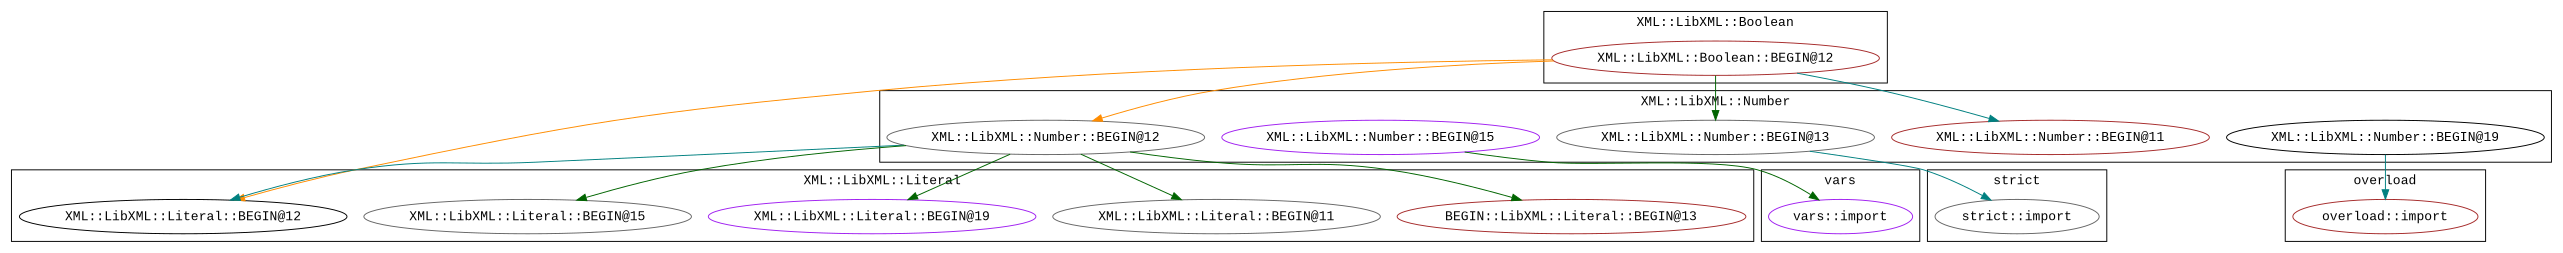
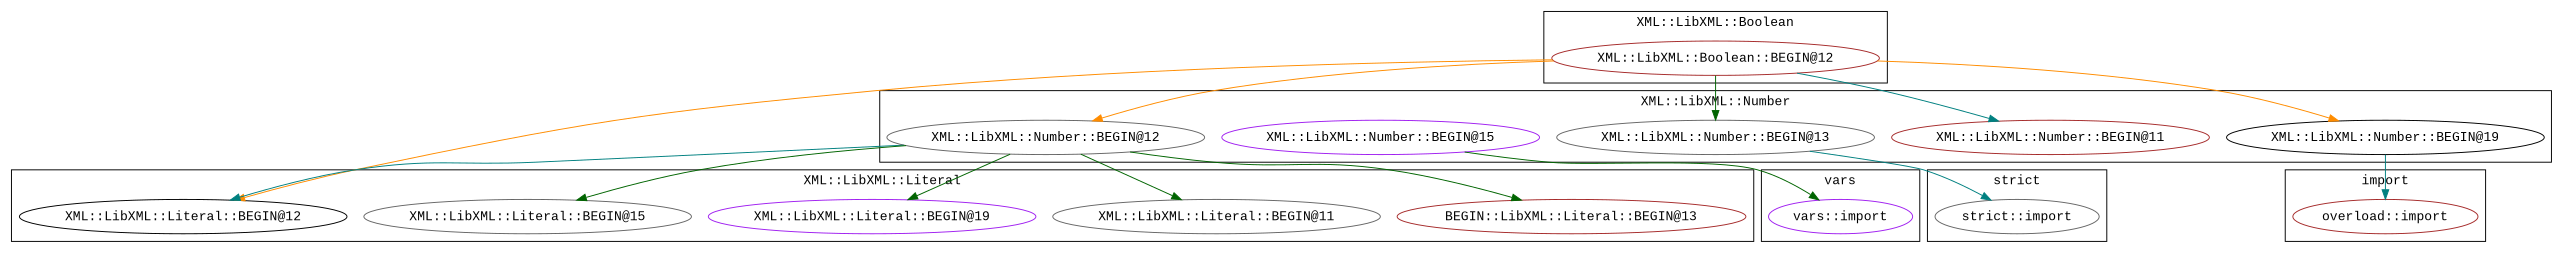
edge "XML::LibXML::Boolean::BEGIN@12" -> "XML::LibXML::Number::BEGIN@19": added
cluster "overload": label "overload" -> "import"
